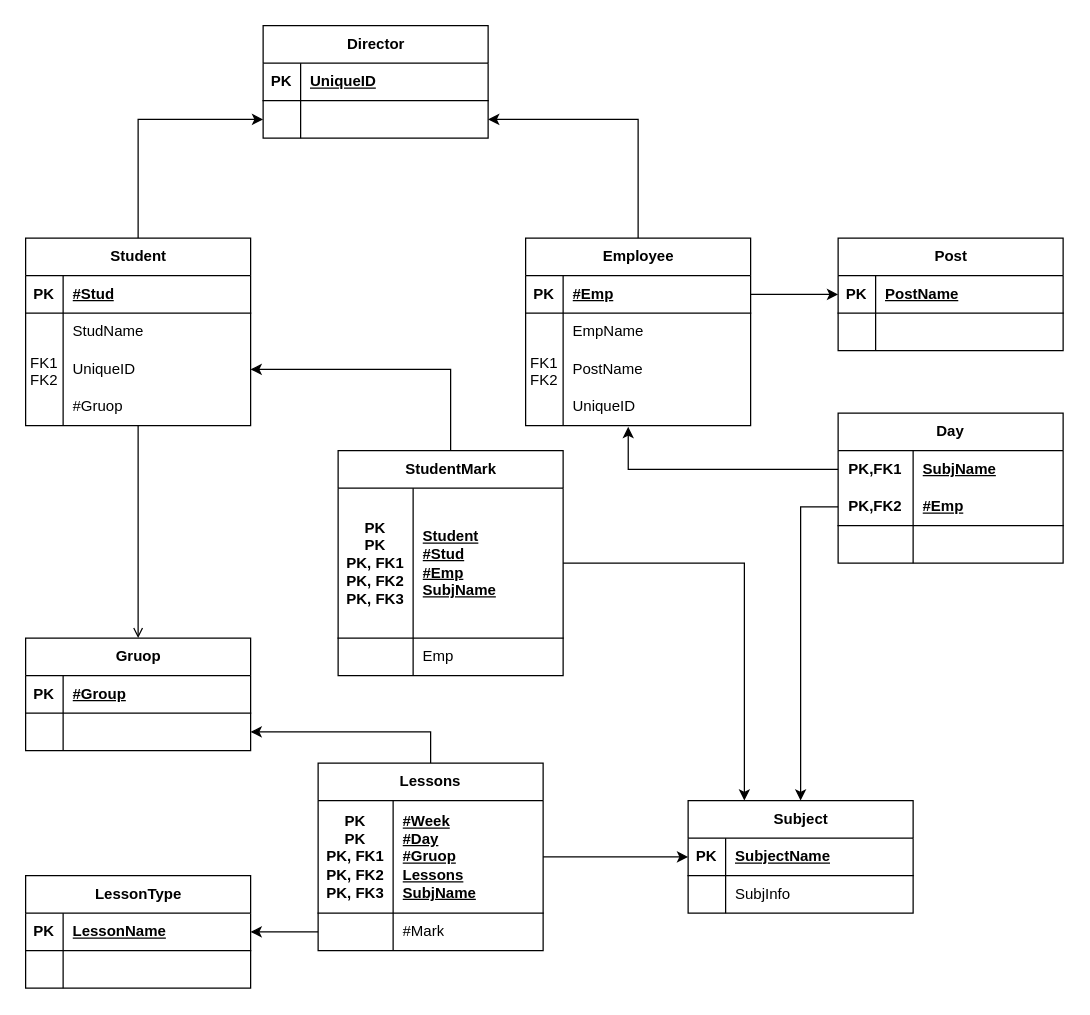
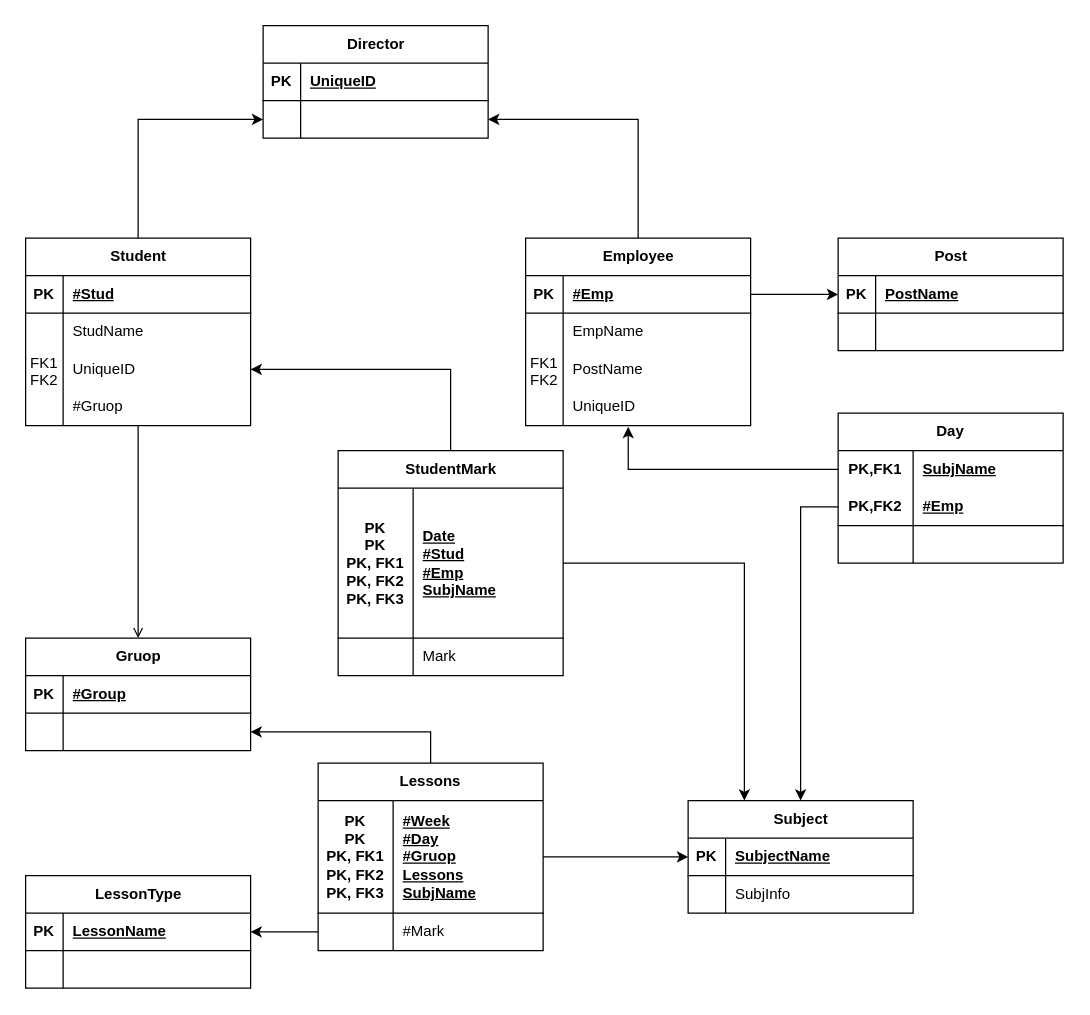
node "Student #Stud #Emp SubjName": label "Student #Stud #Emp SubjName" -> "Date #Stud #Emp SubjName"
node "Emp": label "Emp" -> "Mark"
